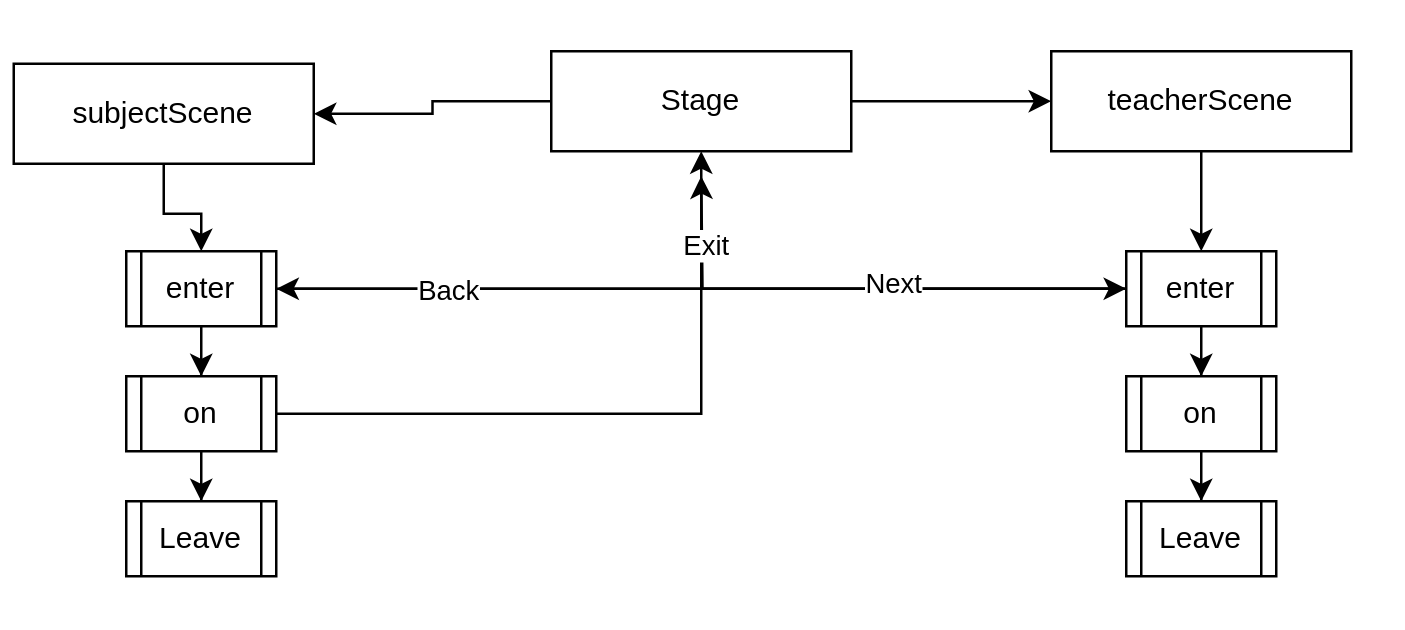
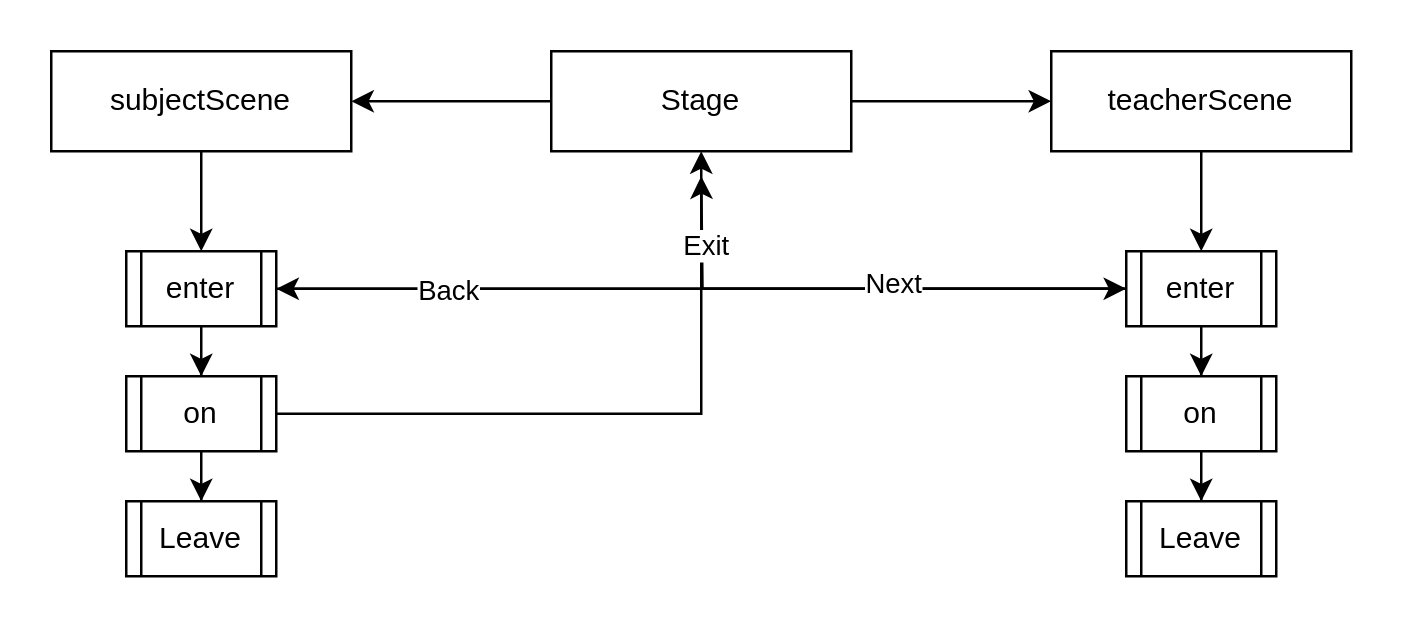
node "subjectScene": moved (164, 114) -> (201, 101)
